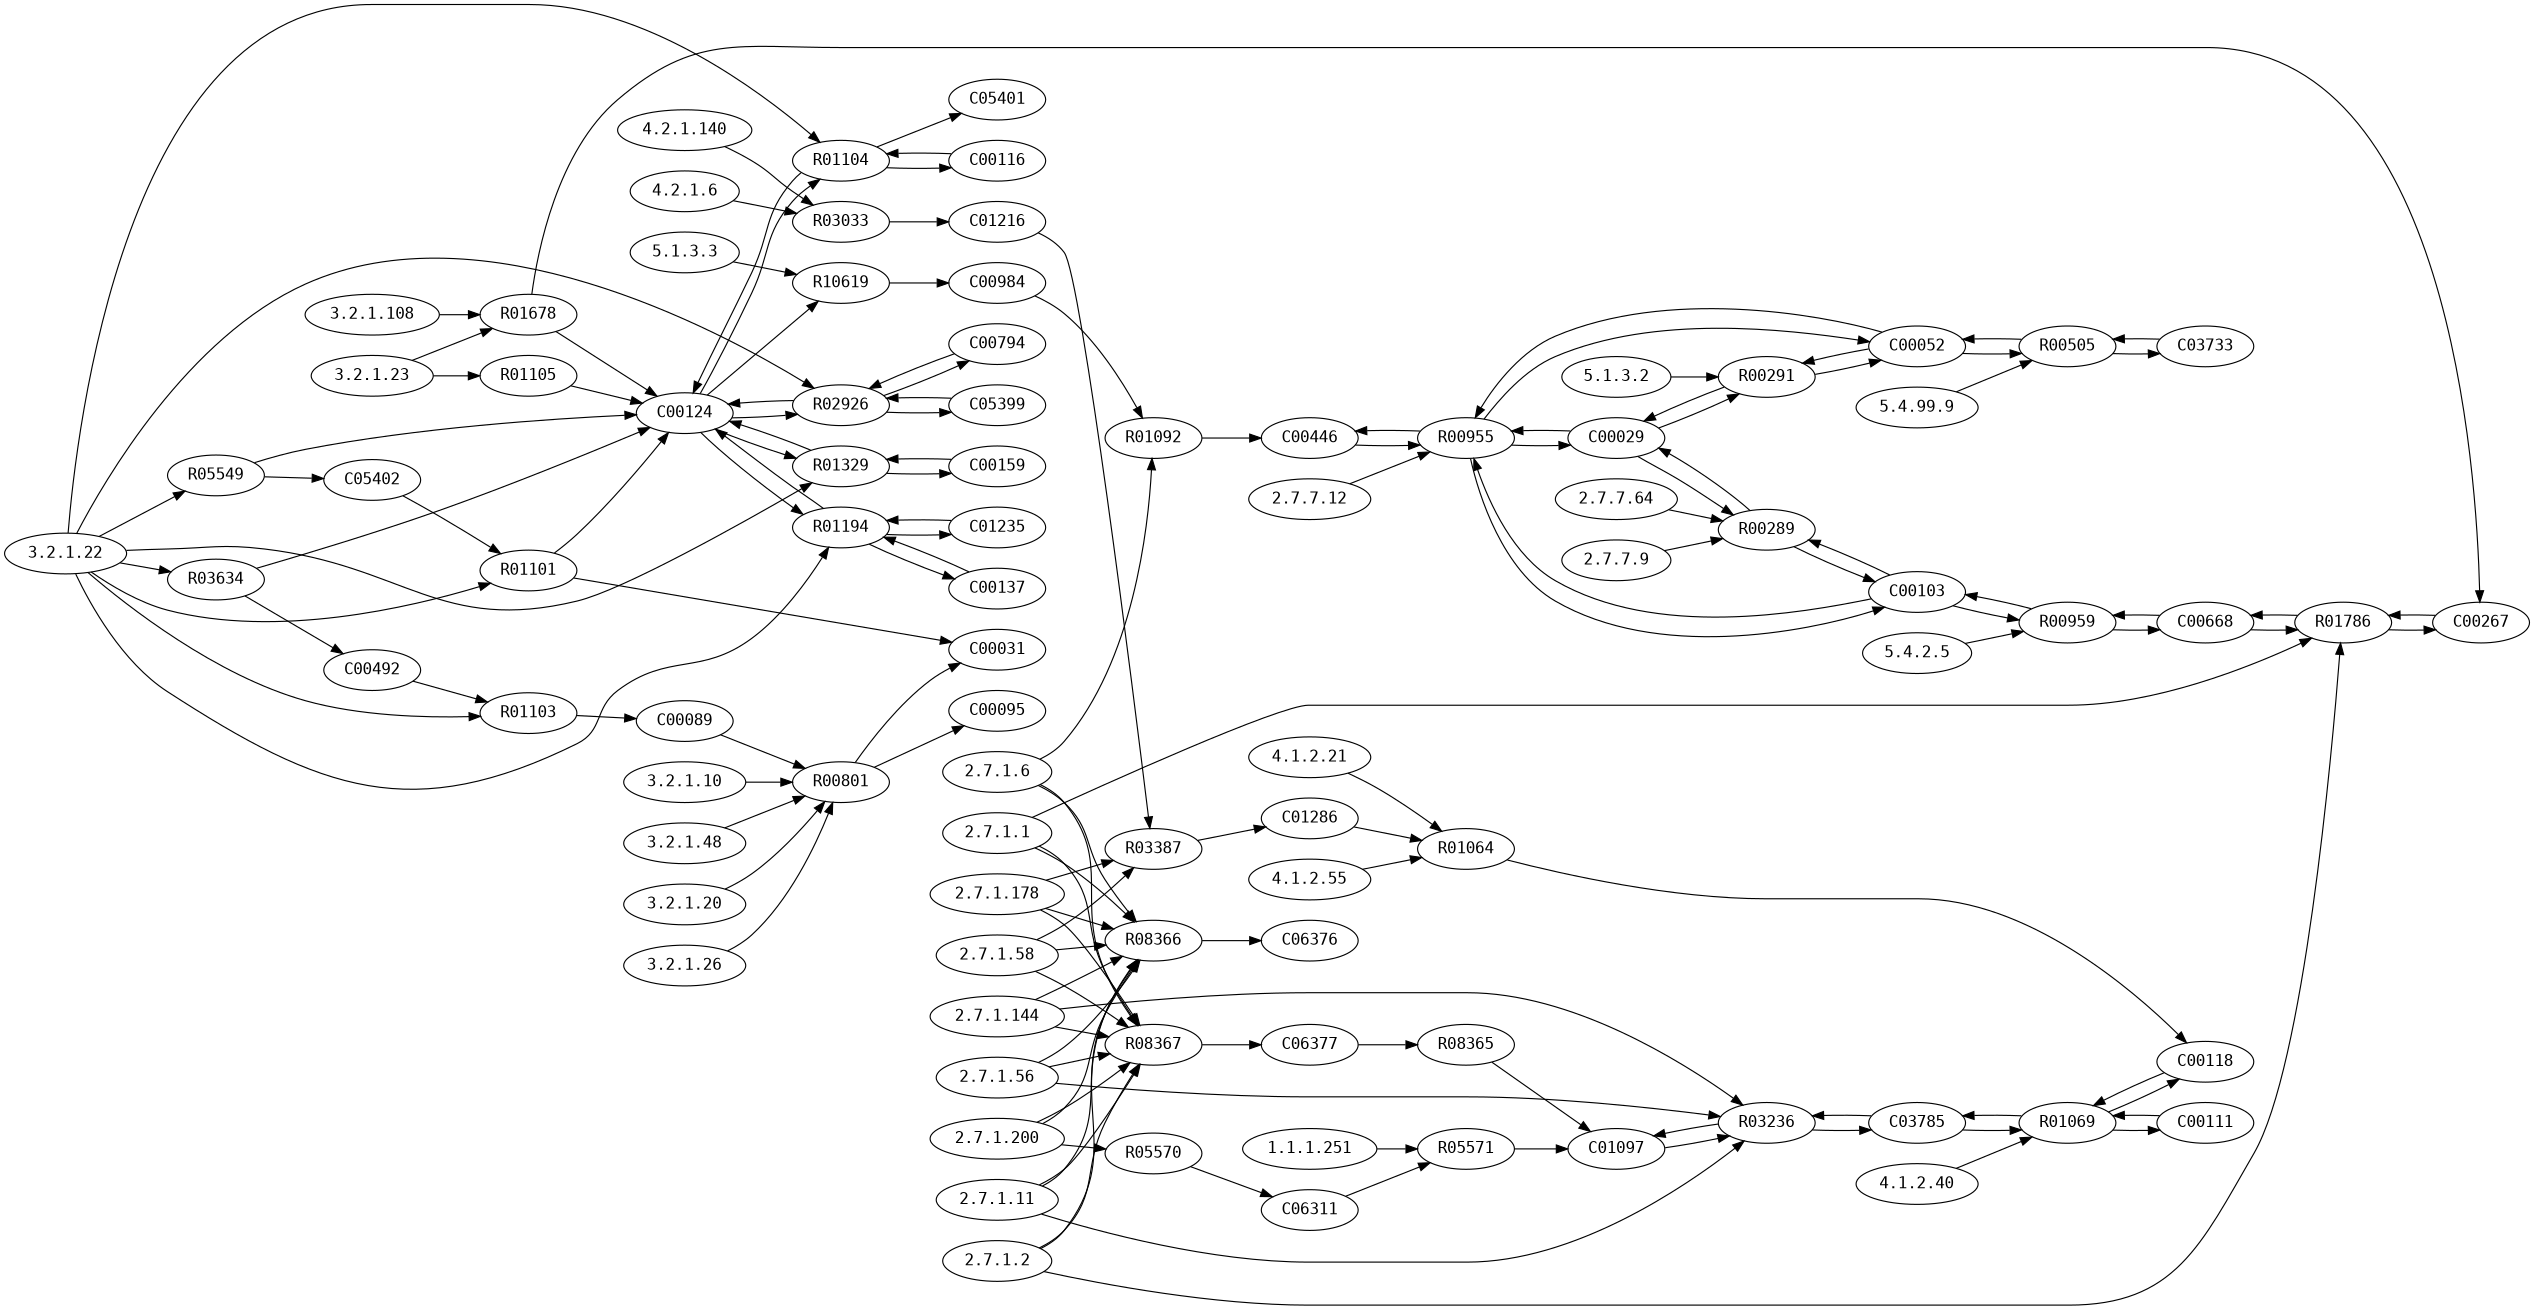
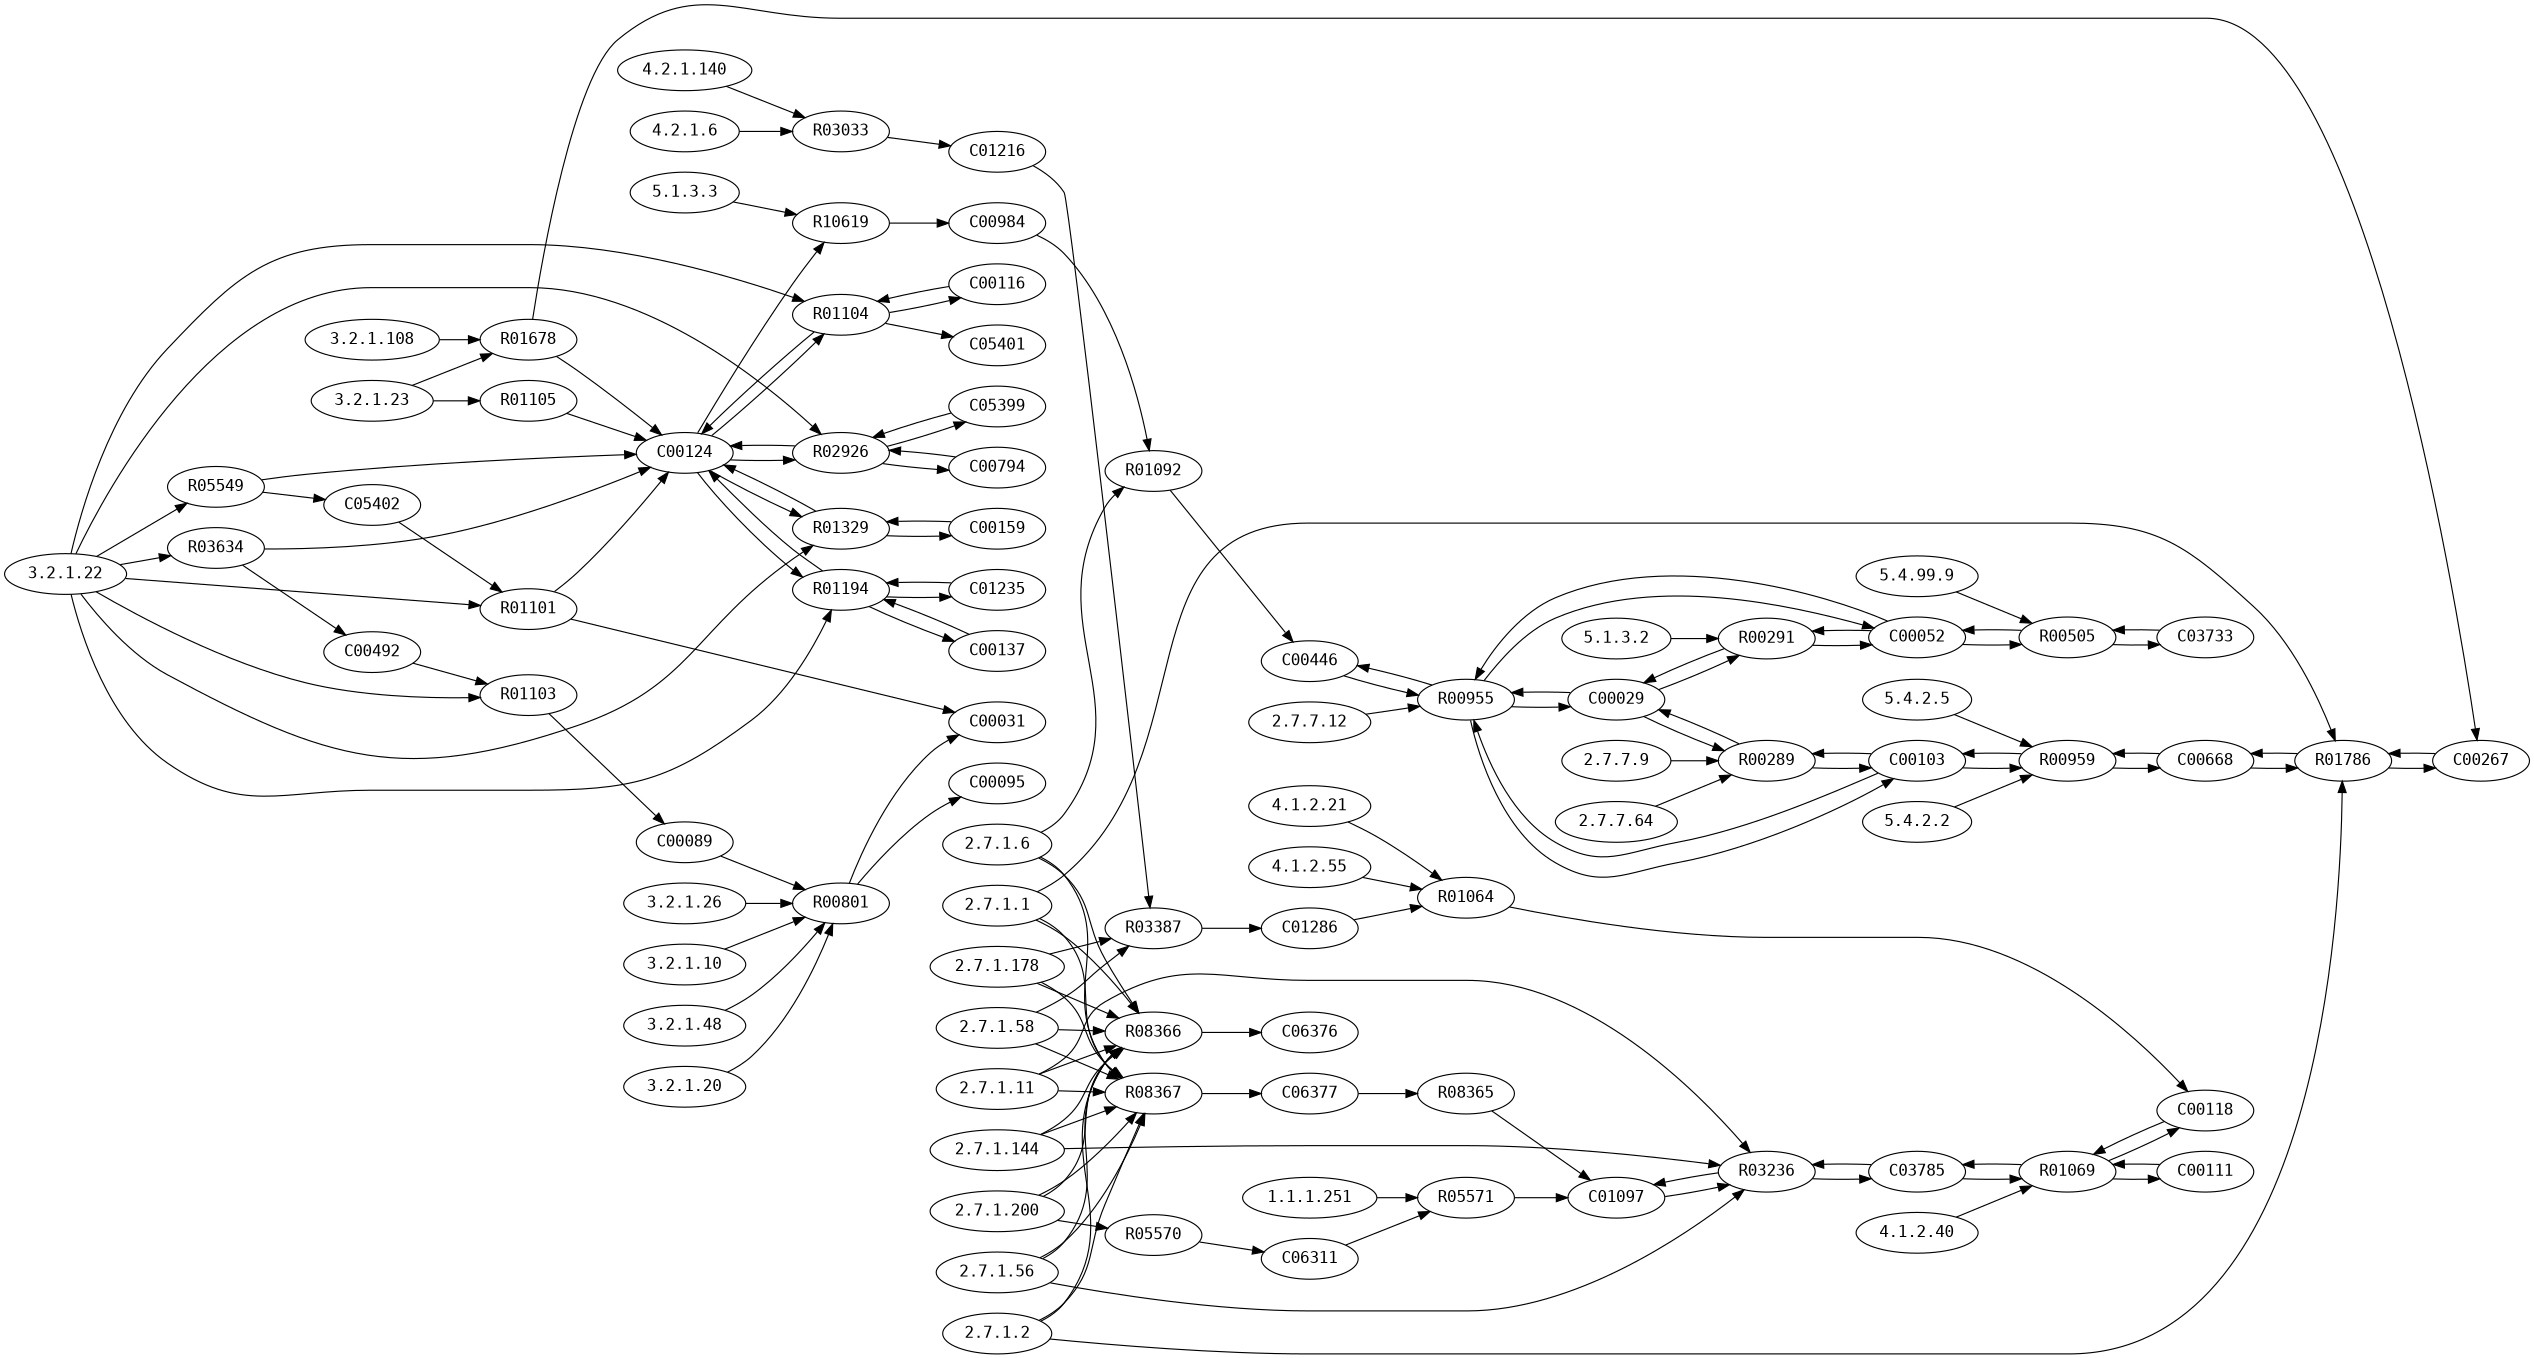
node "5.4.2.2": added
